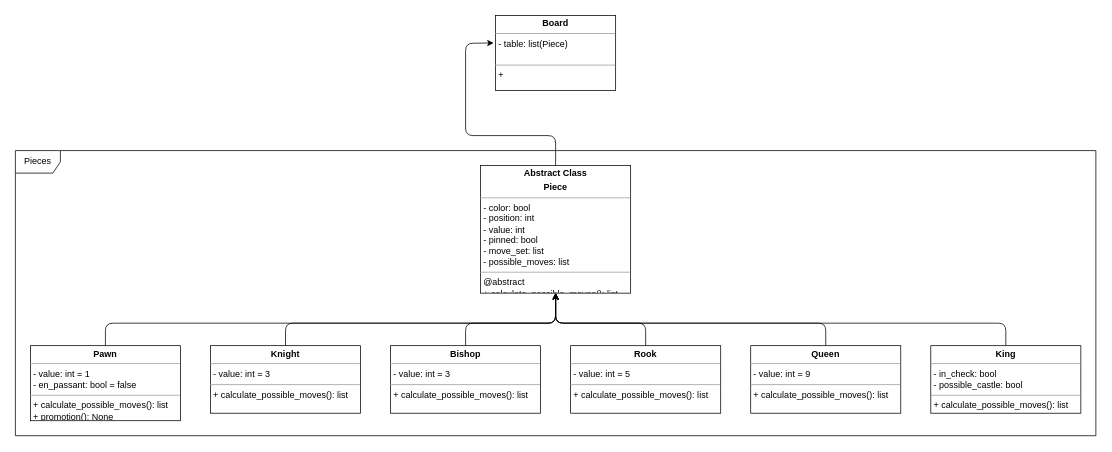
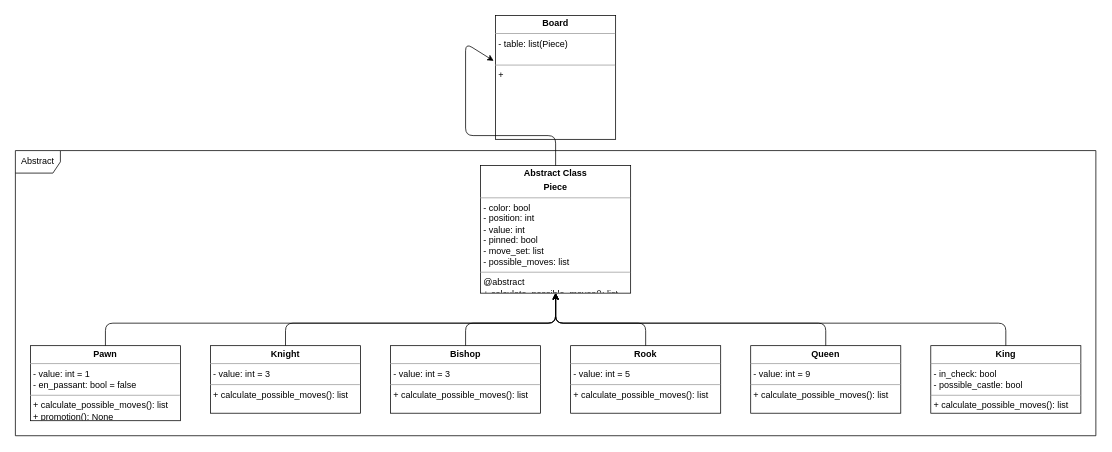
node "Board - table: list(Piece) +": size 120x75 -> 120x124
node "Pieces": label "Pieces" -> "Abstract"
